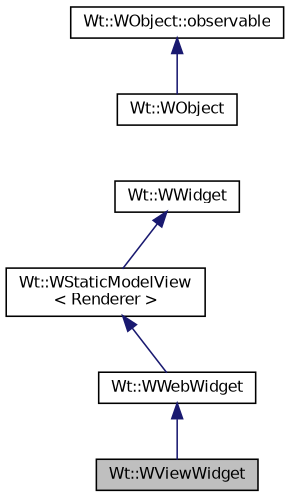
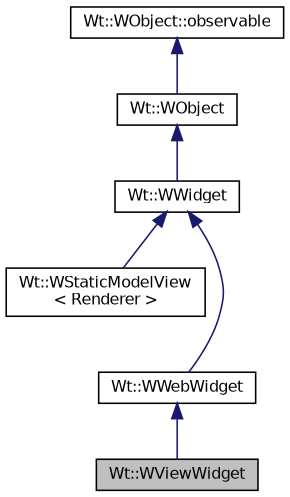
edge "Wt::WWidget" -> "Wt::WObject": added
edge "Wt::WWebWidget" -> "Wt::WStaticModelView < Renderer >": now "Wt::WWebWidget" -> "Wt::WWidget"
